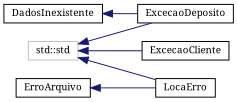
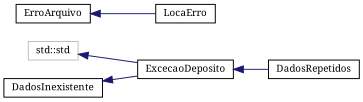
node "ExcecaoCliente": removed
node "DadosRepetidos": added
edge "LocaErro" -> "std::std": removed
